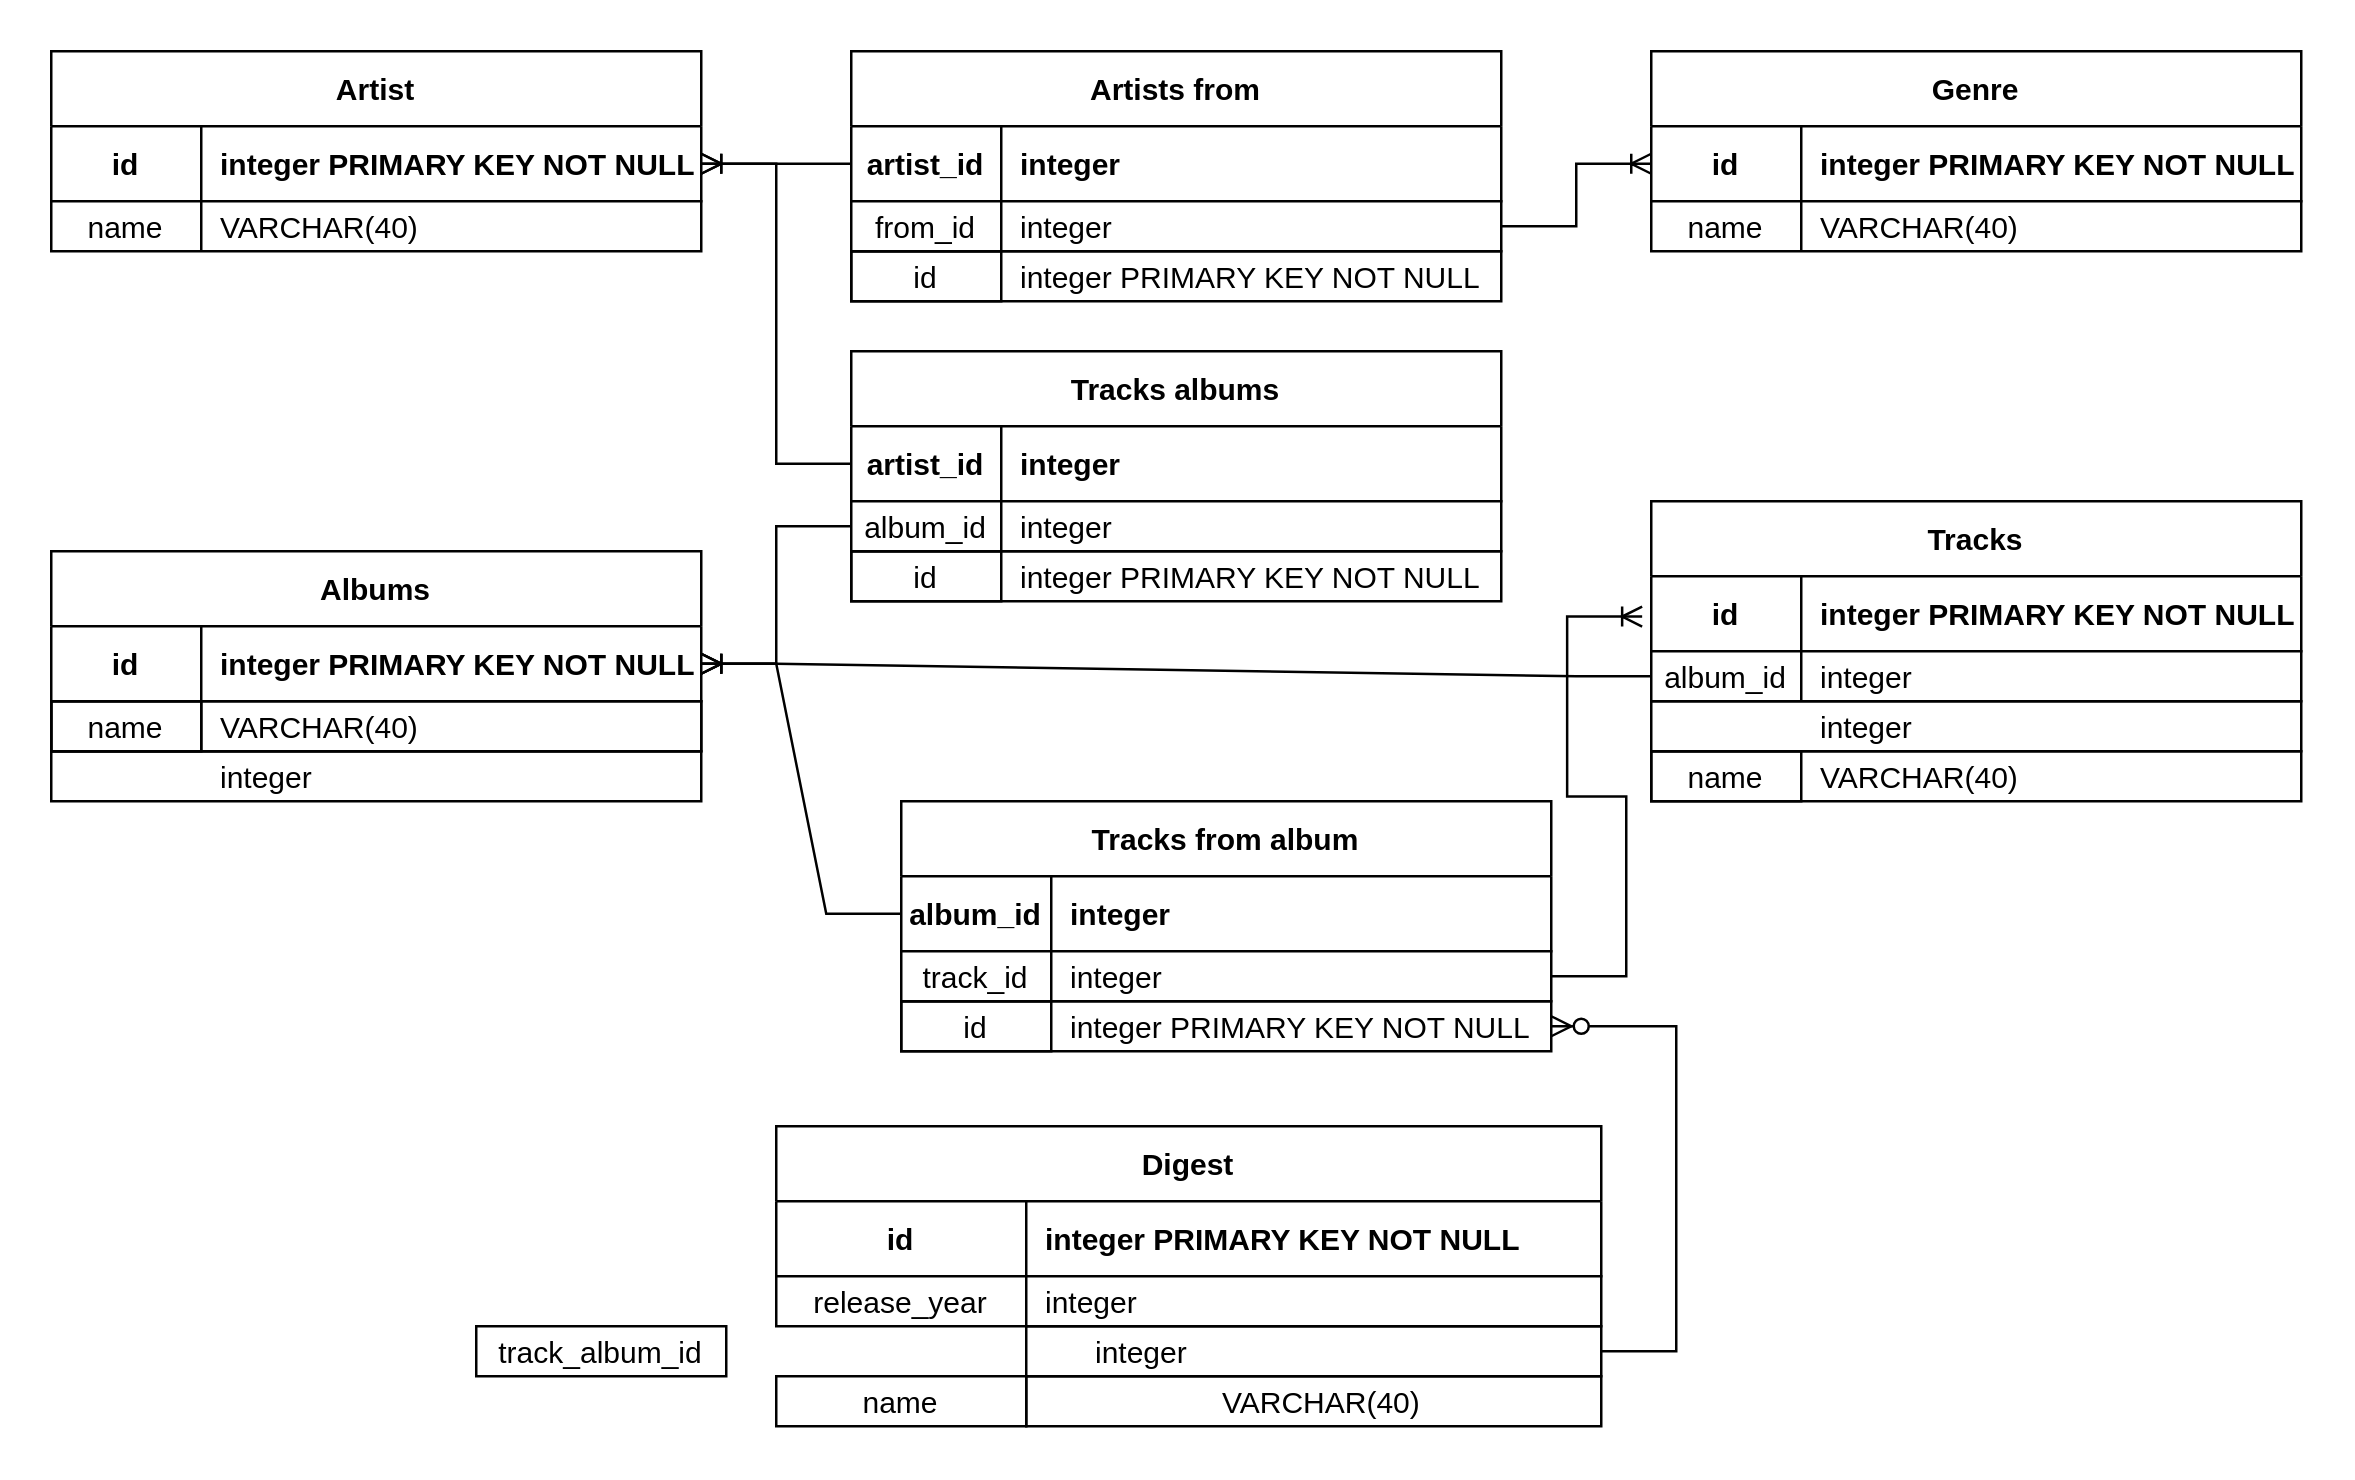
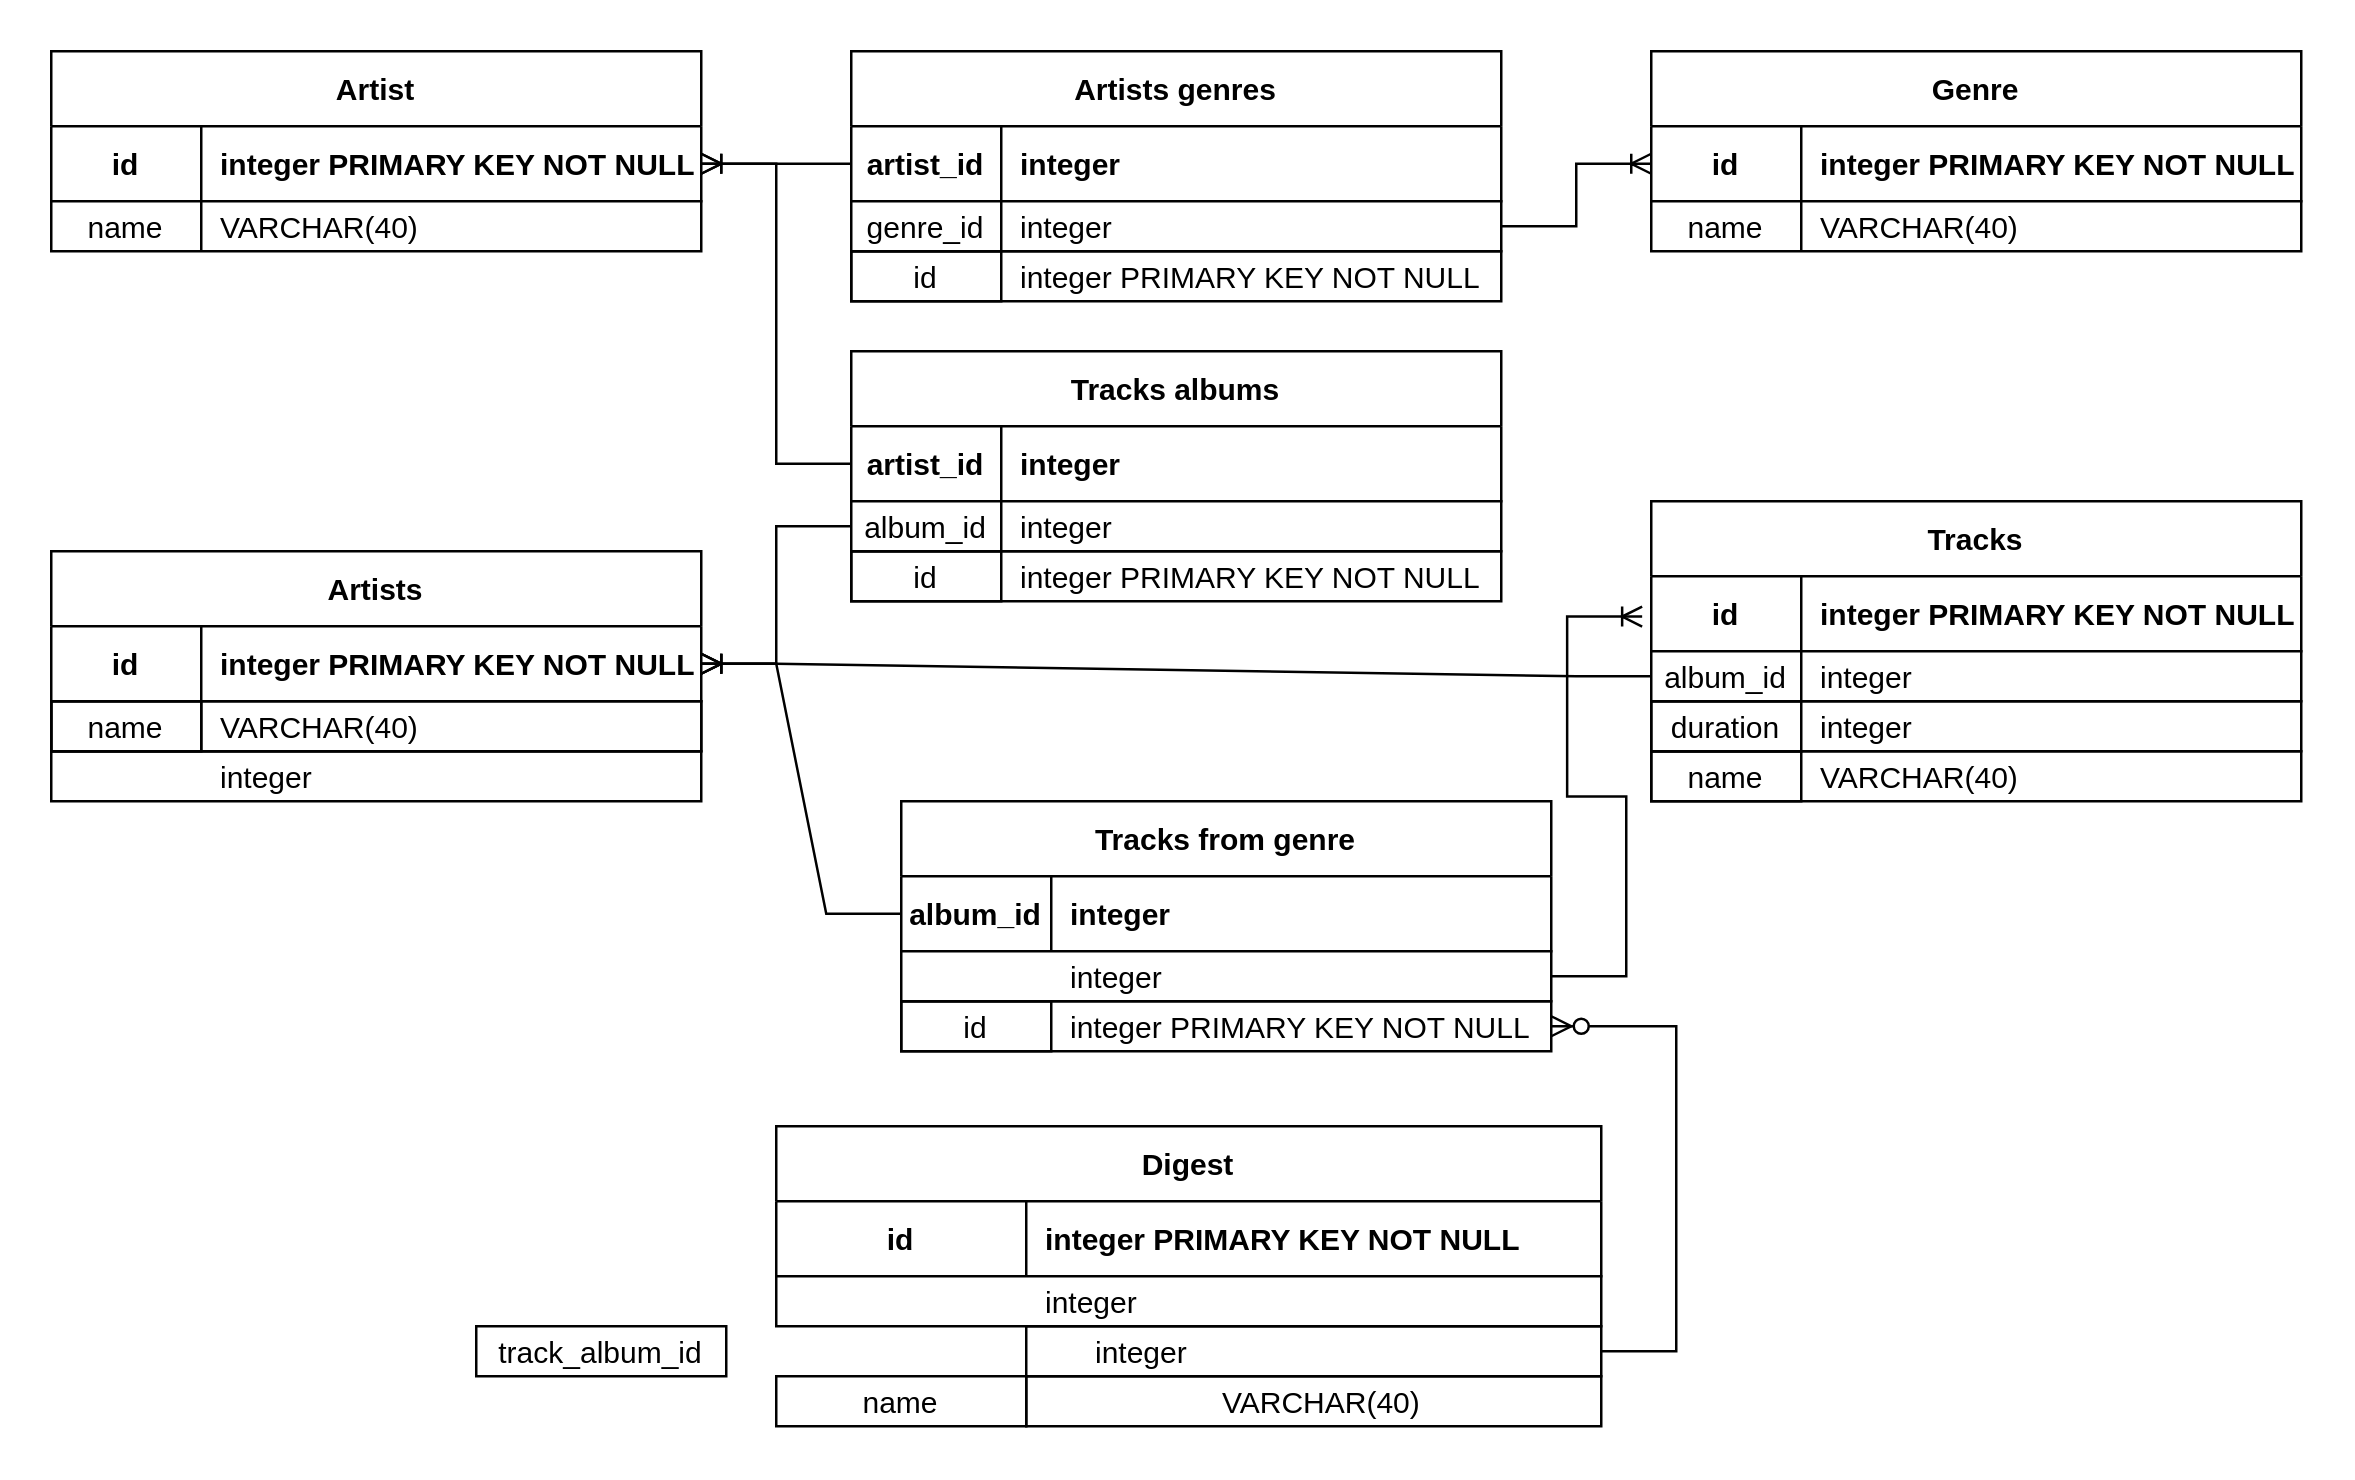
node "Artists from": label "Artists from" -> "Artists genres"
node "from_id": label "from_id" -> "genre_id"
node "Albums": label "Albums" -> "Artists"
node "duration": added
node "Tracks from album": label "Tracks from album" -> "Tracks from genre"
node "track_id": removed
node "release_year": removed
